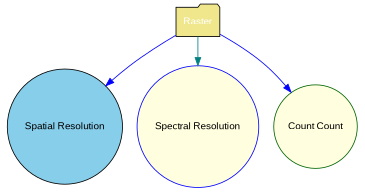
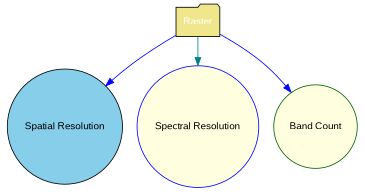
node "Count Count": label "Count Count" -> "Band Count"
